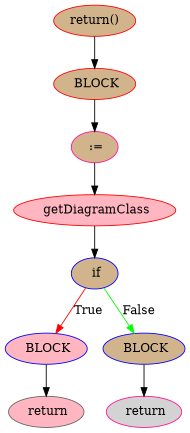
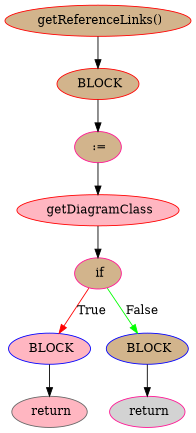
node "return()": label "return()" -> "getReferenceLinks()"
node "if": color blue -> deeppink
